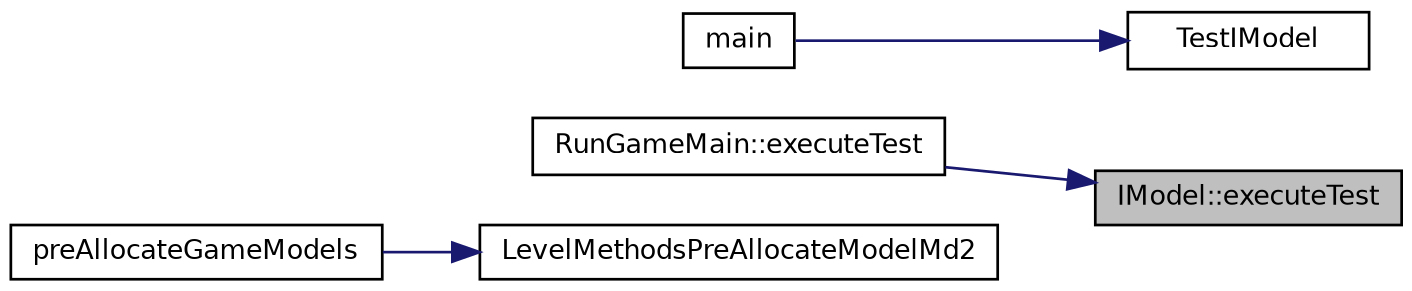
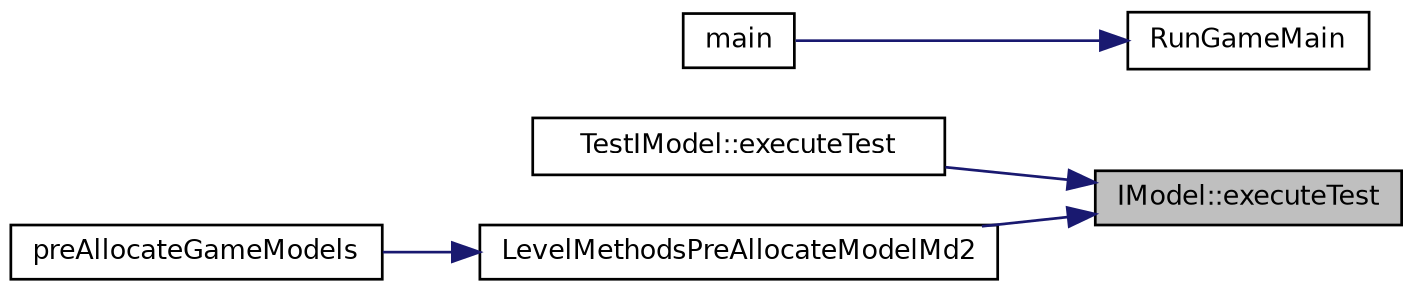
node "TestIModel": label "TestIModel" -> "RunGameMain"
node "RunGameMain::executeTest": label "RunGameMain::executeTest" -> "TestIModel::executeTest"
edge "LevelMethodsPreAllocateModelMd2" -> "IModel::executeTest": added
